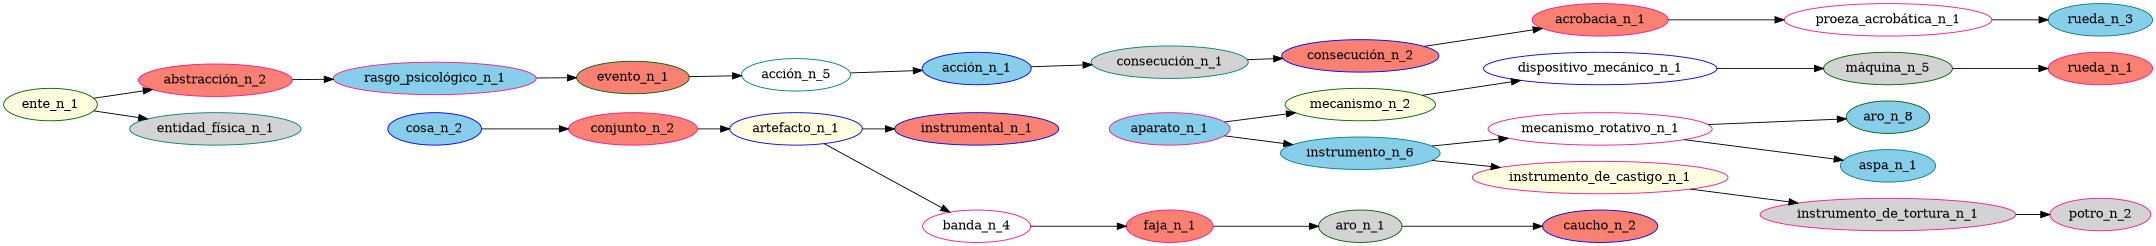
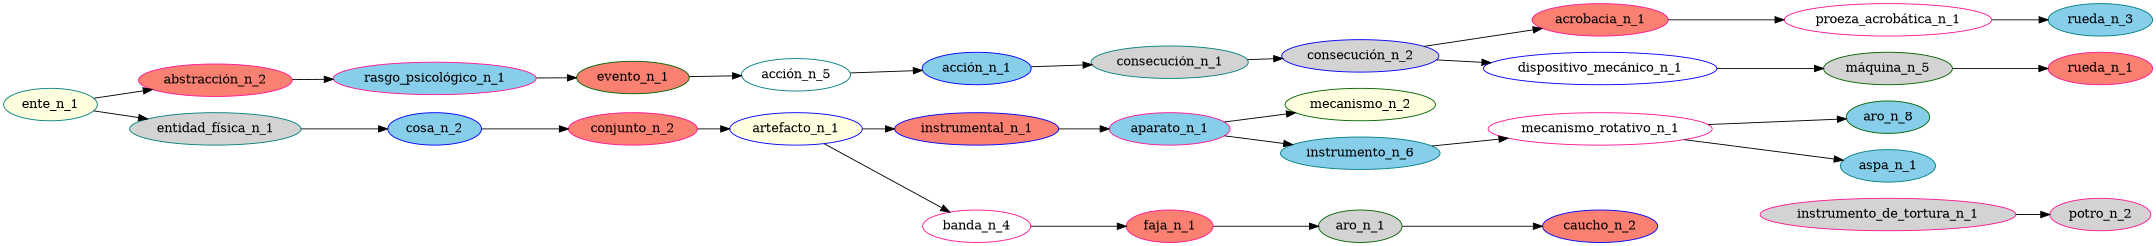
node "consecución_n_2": fillcolor salmon -> lightgrey
edge "mecanismo_n_2" -> "dispositivo_mecánico_n_1": now "consecución_n_2" -> "dispositivo_mecánico_n_1"
node "ente_n_1": color darkgreen -> teal
edge "entidad_física_n_1" -> "cosa_n_2": added
edge "instrumental_n_1" -> "aparato_n_1": added
node "instrumento_de_castigo_n_1": removed
